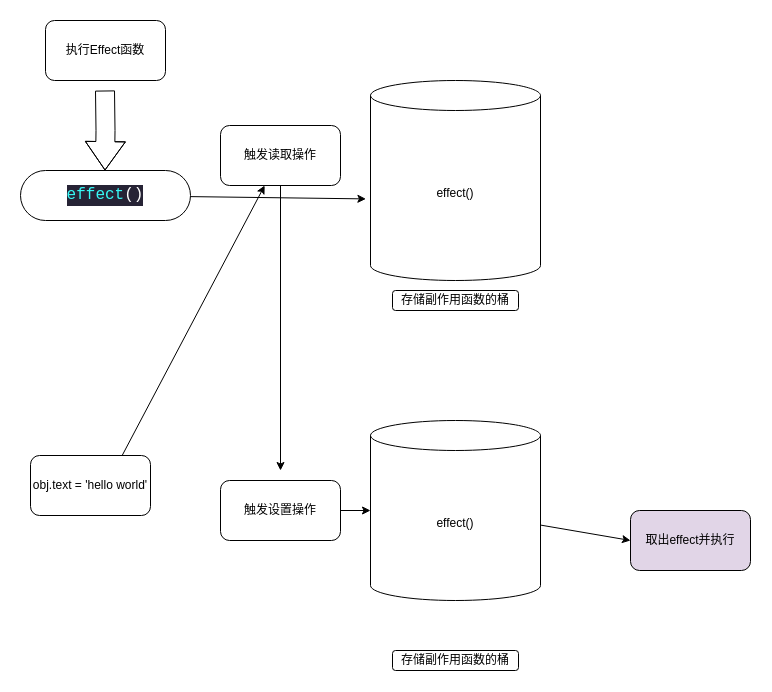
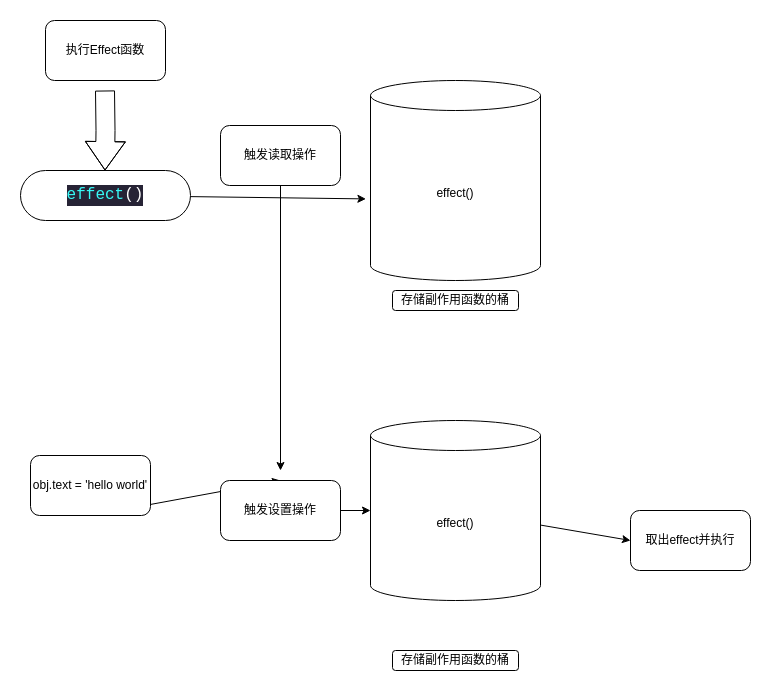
edge "obj.text = 'hello world'" -> "触发读取操作": now "obj.text = 'hello world'" -> "触发设置操作"
node "取出effect并执行": fillcolor #e1d5e7 -> #ffffff
